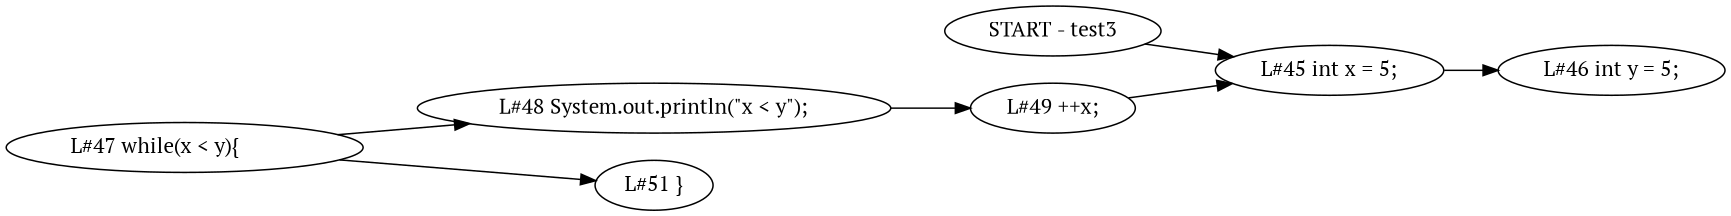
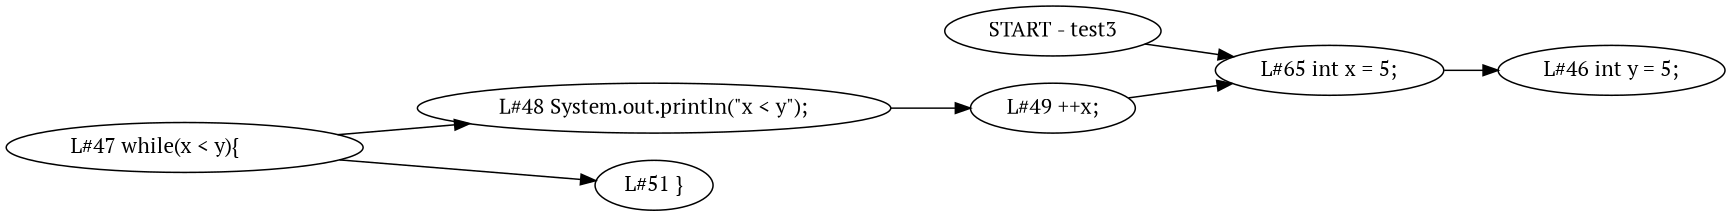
node "L#45 int x = 5;": label "L#45 int x = 5;" -> "L#65 int x = 5;"
